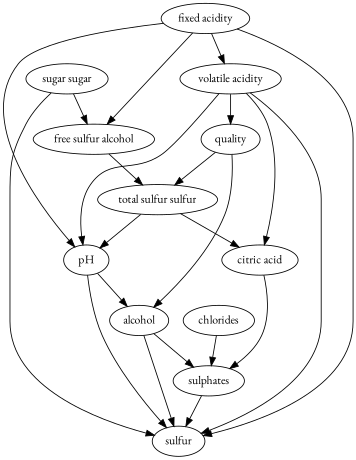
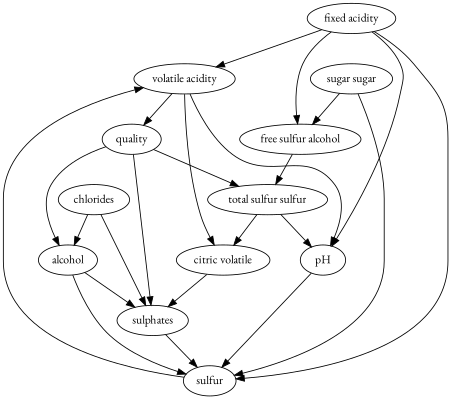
edge "quality" -> "sulphates": added
node "citric acid": label "citric acid" -> "citric volatile"
edge "volatile acidity" -> "sulfur": reversed
edge "pH" -> "alcohol": now "chlorides" -> "alcohol"
